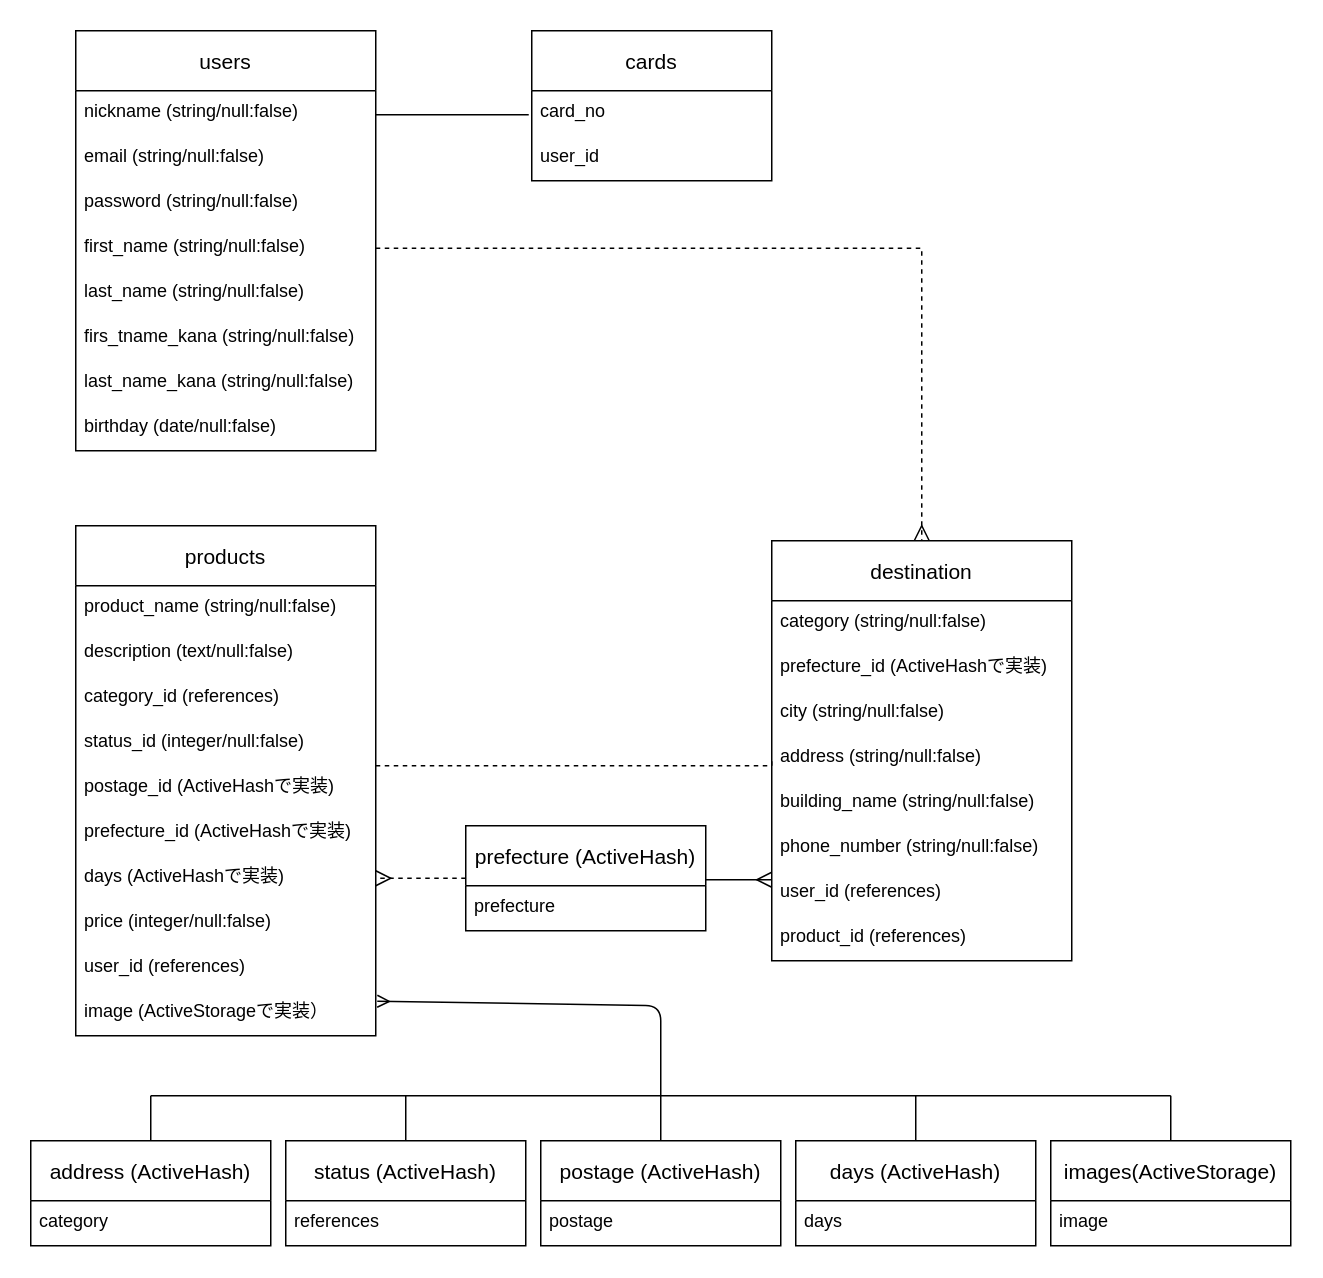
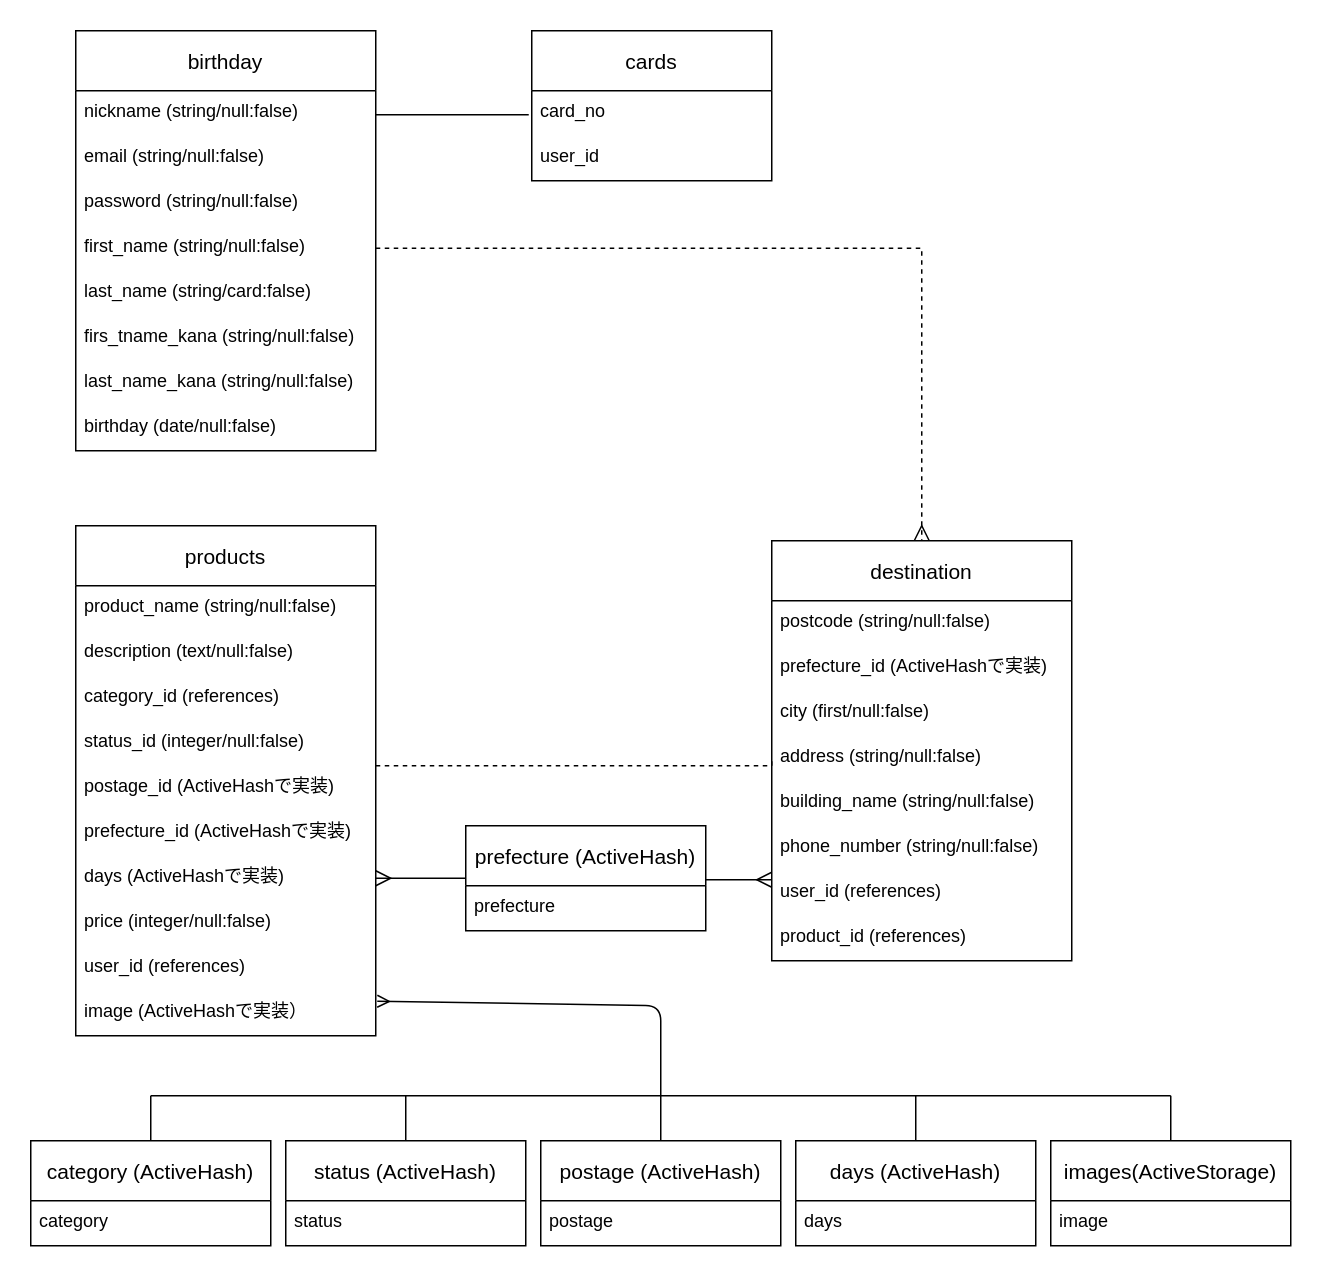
node "users": label "users" -> "birthday"
node "last_name (string/null:false)": label "last_name (string/null:false)" -> "last_name (string/card:false)"
node "category (string/null:false)": label "category (string/null:false)" -> "postcode (string/null:false)"
node "city (string/null:false)": label "city (string/null:false)" -> "city (first/null:false)"
edge "prefecture (ActiveHash)" -> "days (ActiveHashで実装)": style dashed -> solid
node "image (ActiveStorageで実装）": label "image (ActiveStorageで実装）" -> "image (ActiveHashで実装）"
node "address (ActiveHash)": label "address (ActiveHash)" -> "category (ActiveHash)"
node "references": label "references" -> "status"
